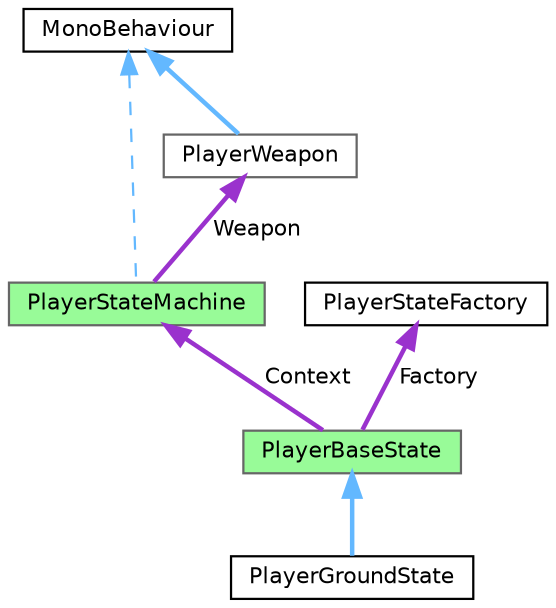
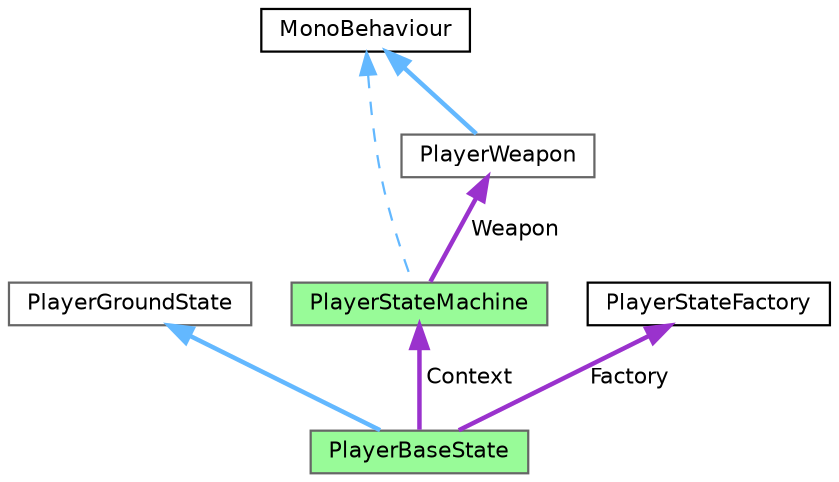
edge "PlayerGroundState" -> "PlayerBaseState": reversed
node "PlayerGroundState": color black -> gray40
